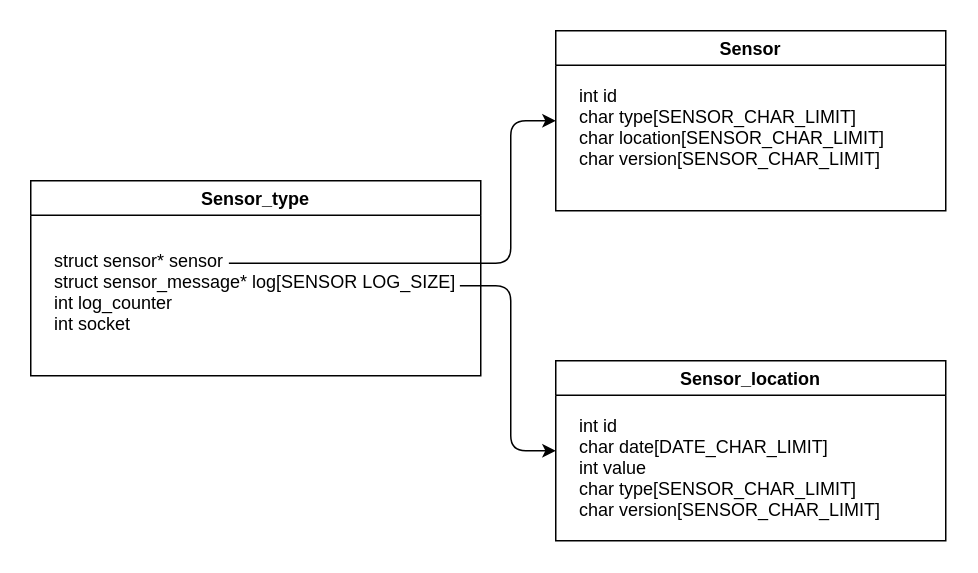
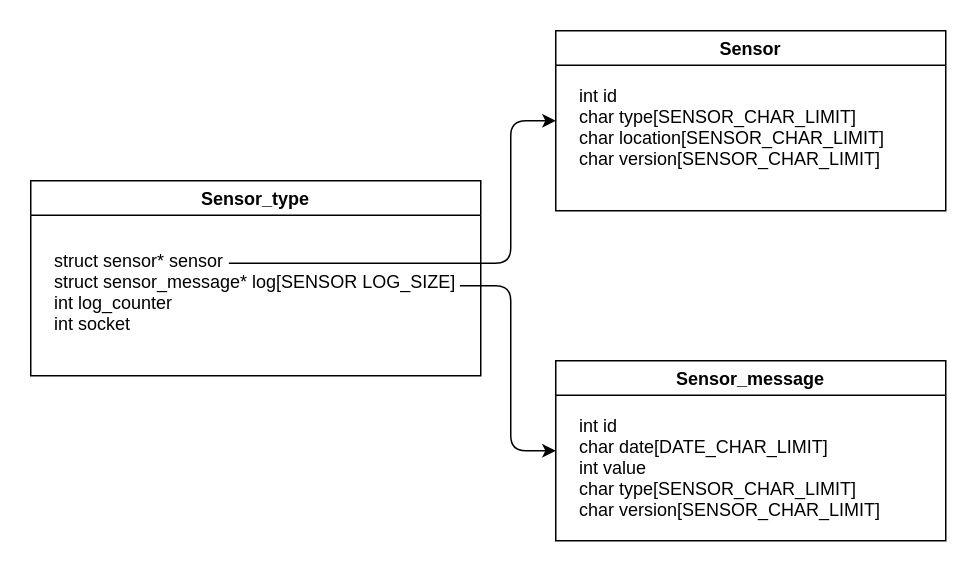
node "Sensor_location": label "Sensor_location" -> "Sensor_message"
